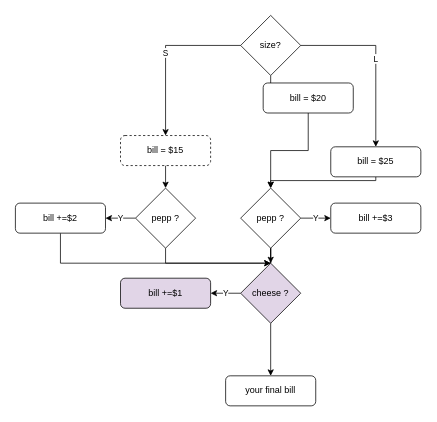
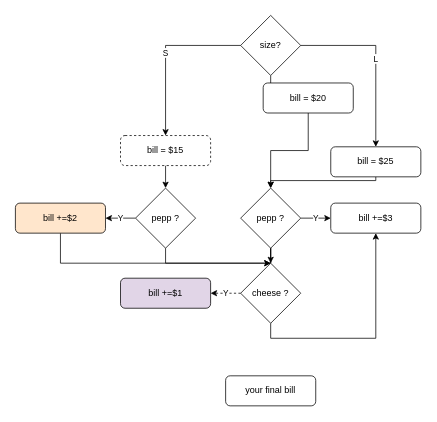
node "bill +=$2": fillcolor #ffffff -> #ffe6cc
edge "cheese ?" -> "bill +=$1": style solid -> dashed
node "cheese ?": fillcolor #e1d5e7 -> #ffffff
edge "cheese ?" -> "your final bill": now "cheese ?" -> "bill +=$3"
